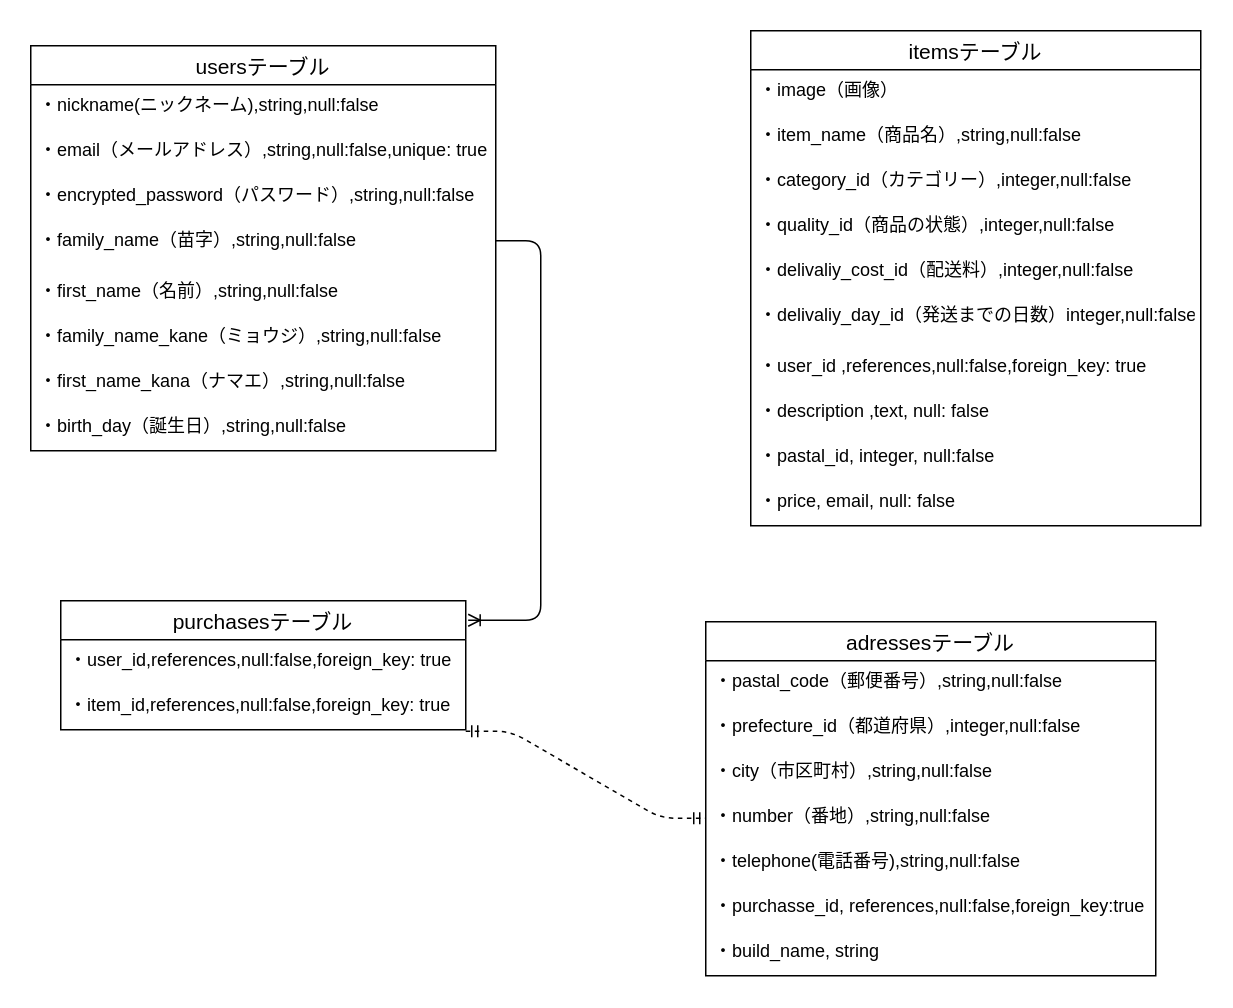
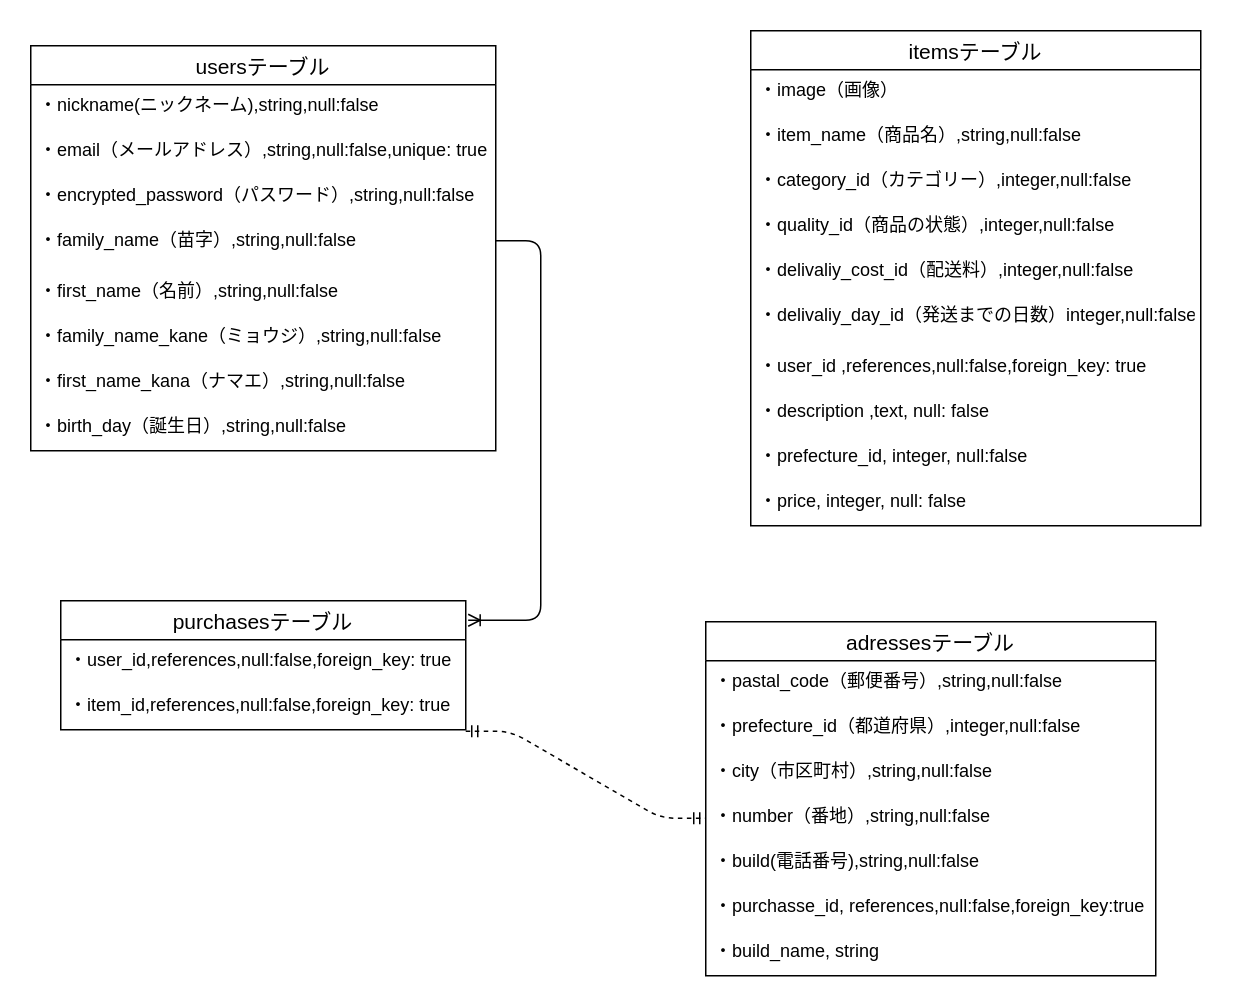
node "・pastal_id, integer, null:false": label "・pastal_id, integer, null:false" -> "・prefecture_id, integer, null:false"
node "・price, email, null: false": label "・price, email, null: false" -> "・price, integer, null: false"
node "・telephone(電話番号),string,null:false": label "・telephone(電話番号),string,null:false" -> "・build(電話番号),string,null:false"
